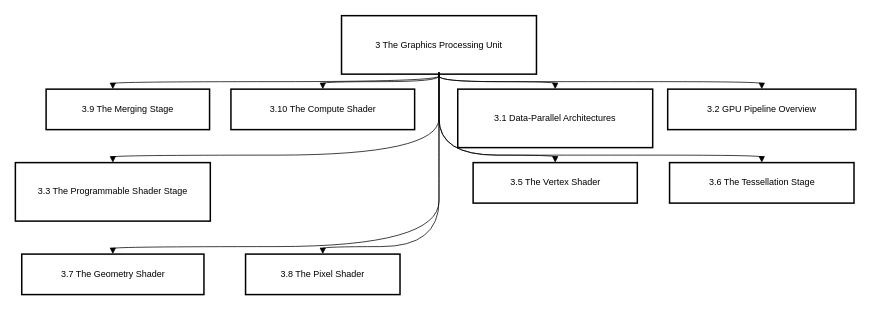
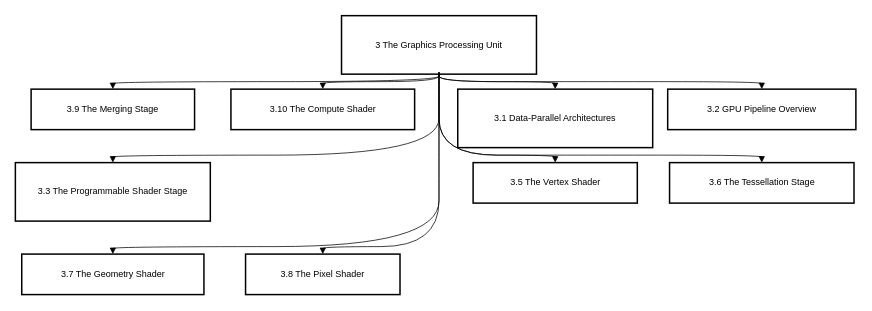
node "3.9 The Merging Stage": moved (128, 109) -> (113, 109)
